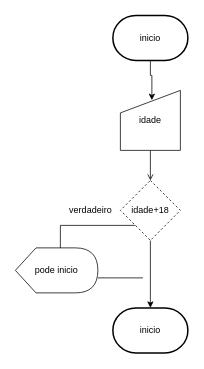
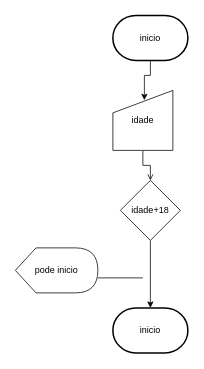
node "idade": moved (150, 120) -> (143, 120)
node "verdadeiro": removed
node "idade+18": style dashed -> solid
edge "idade+18" -> "pode inicio": removed
